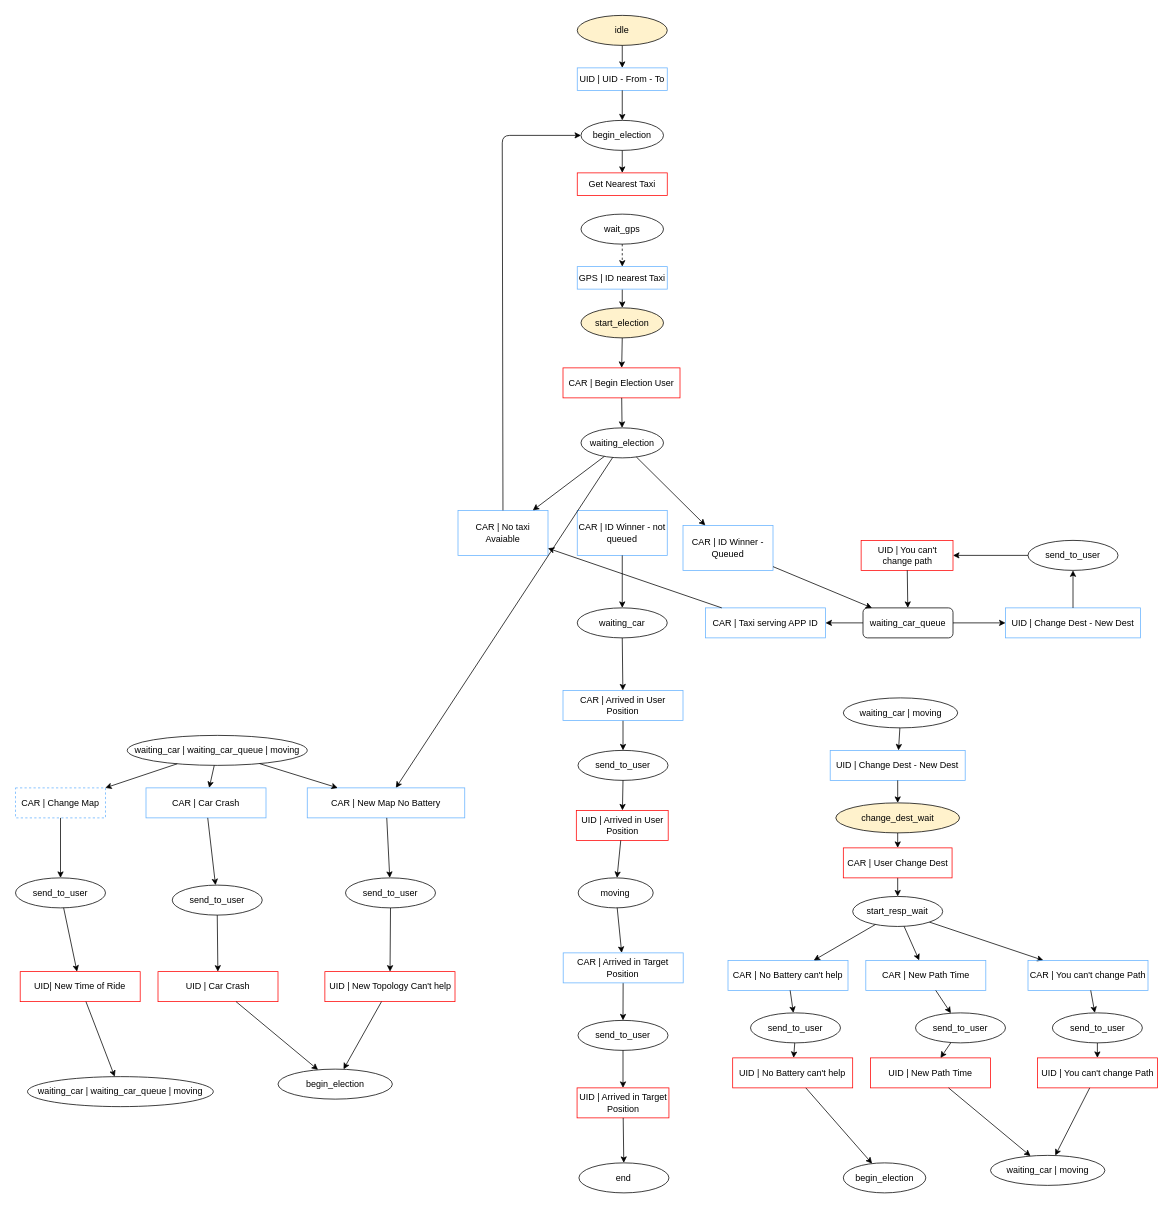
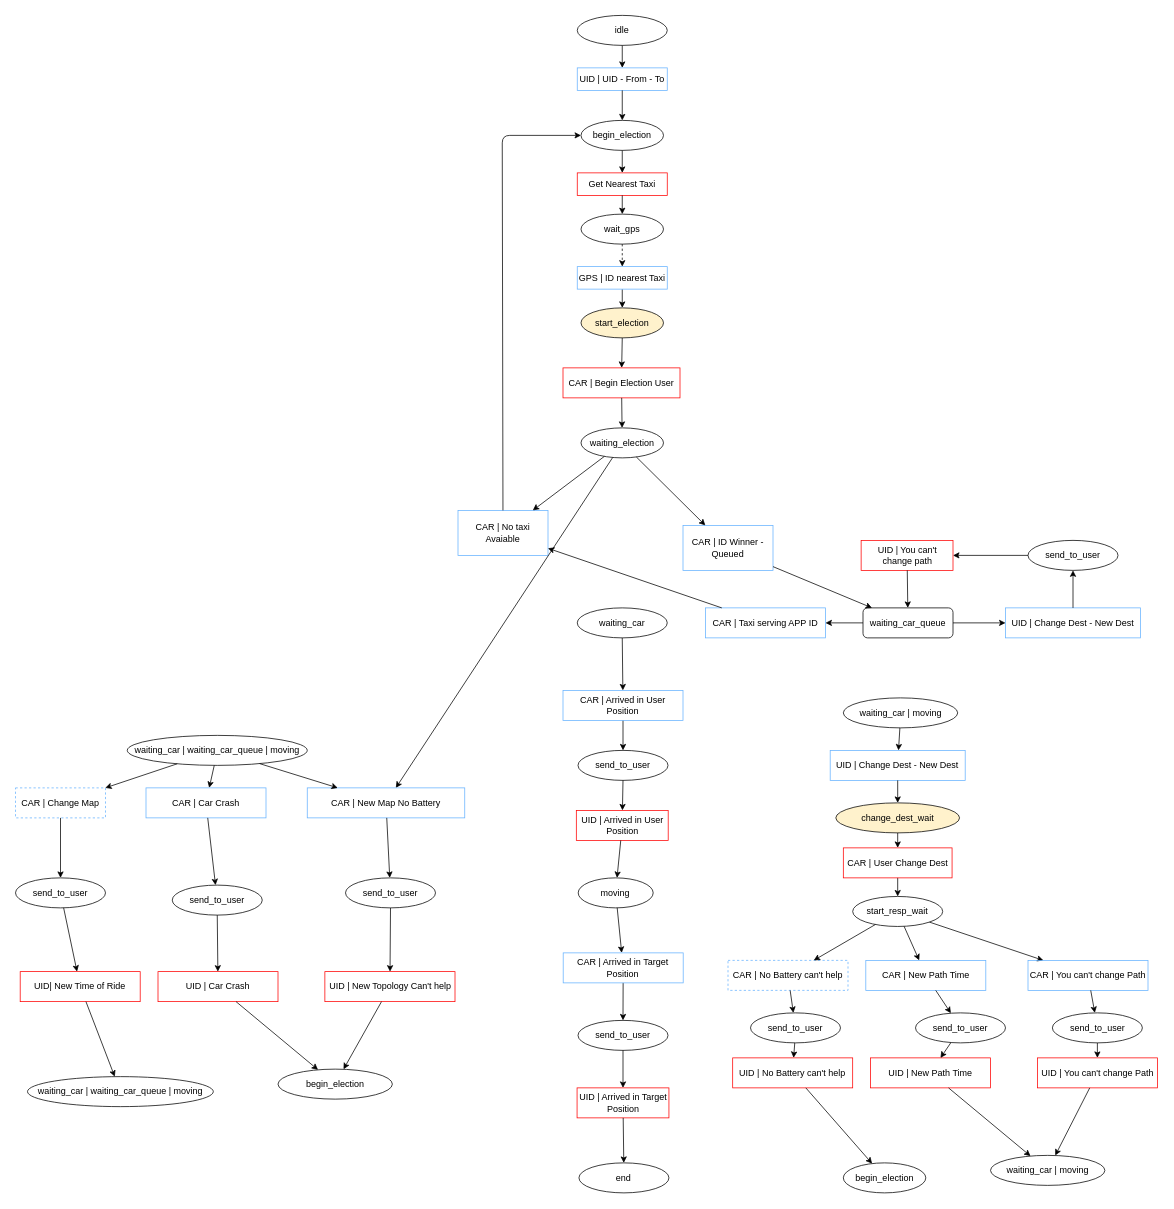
node "idle": fillcolor #fff2cc -> #ffffff
edge "Get Nearest Taxi" -> "wait_gps": added
node "CAR | ID Winner - not queued": removed
edge "CAR | ID Winner - not queued" -> "waiting_car": removed
node "CAR | No Battery can't help": style solid -> dashed
